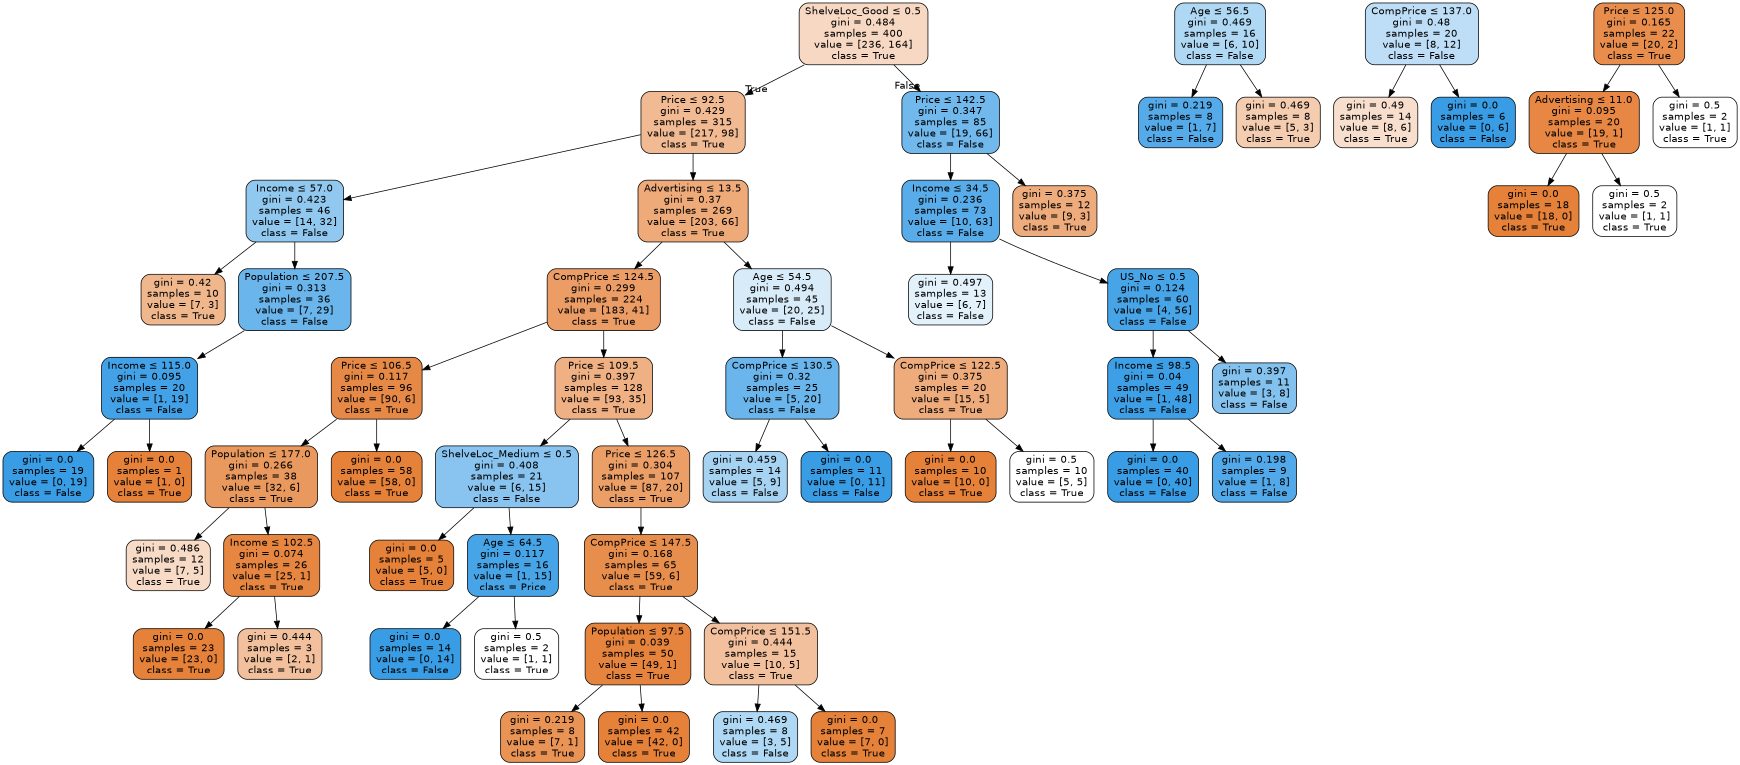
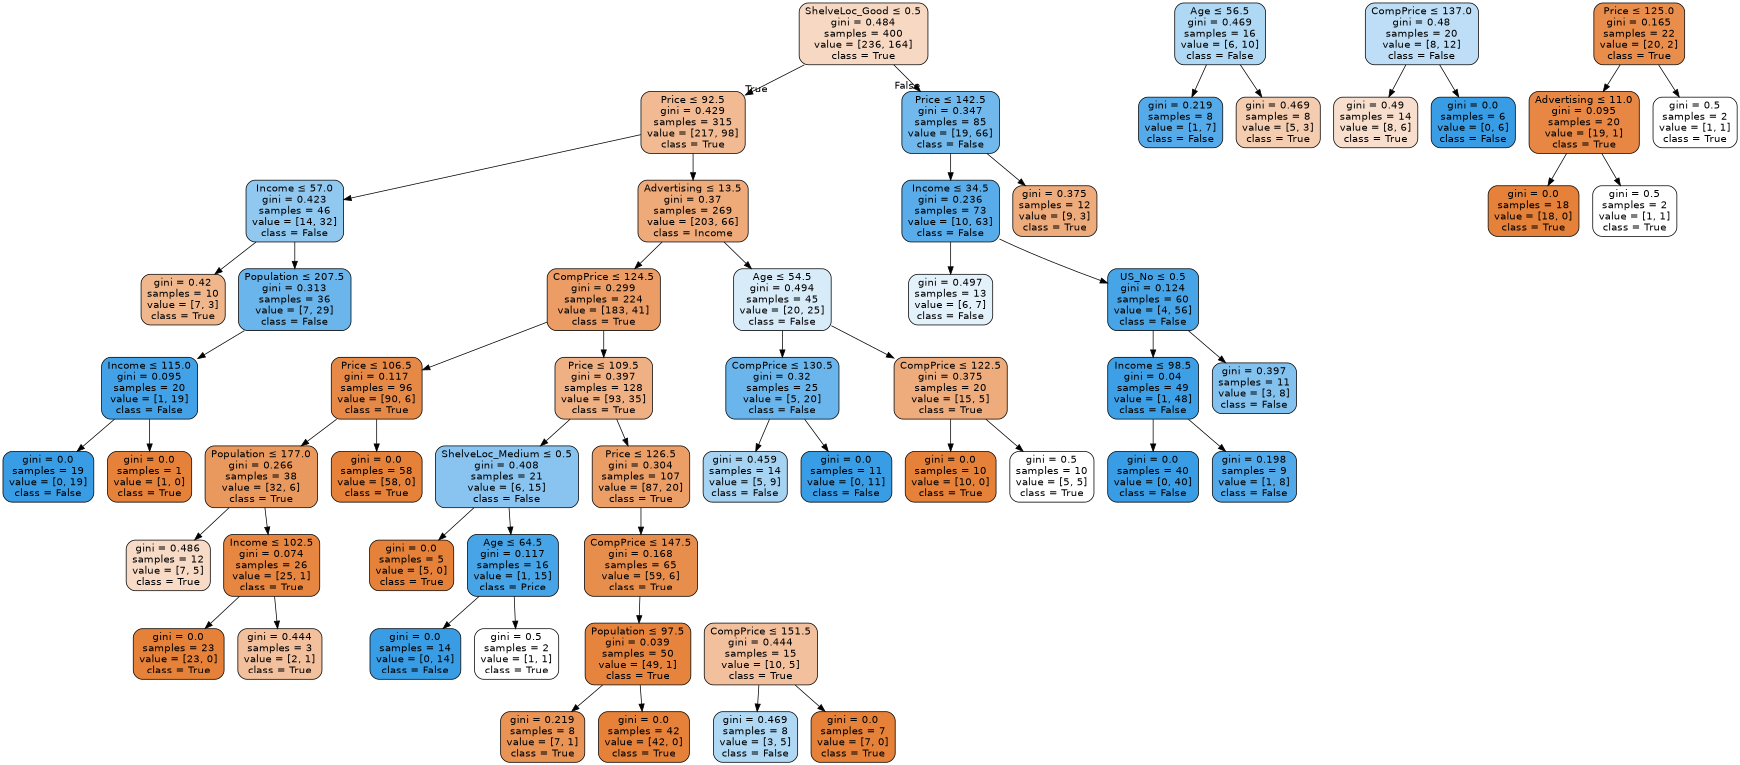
node "Advertising ≤ 13.5": text "class = True" -> "class = Income"
edge "CompPrice ≤ 147.5" -> "CompPrice ≤ 151.5": removed
